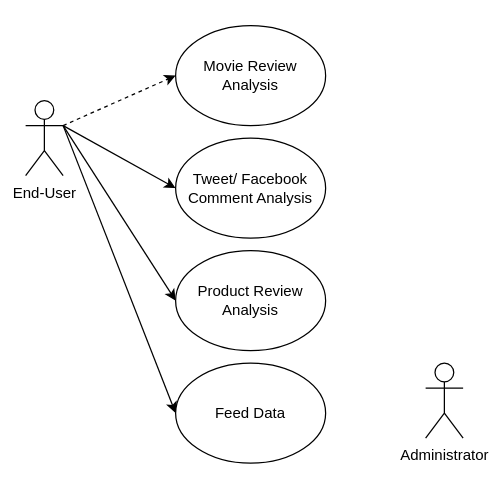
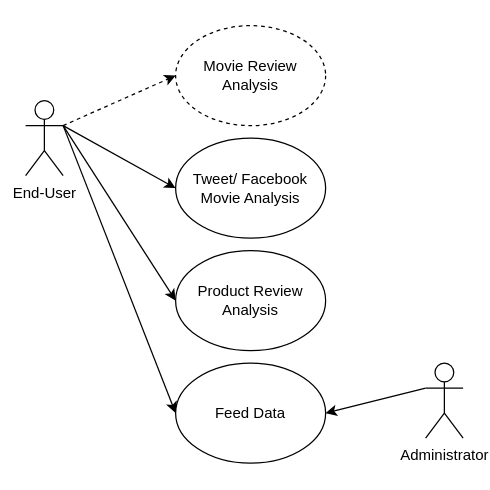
node "Movie Review Analysis": style solid -> dashed
node "Tweet/ Facebook Comment Analysis": label "Tweet/ Facebook Comment Analysis" -> "Tweet/ Facebook Movie Analysis"
edge "Administrator" -> "Feed Data": added
